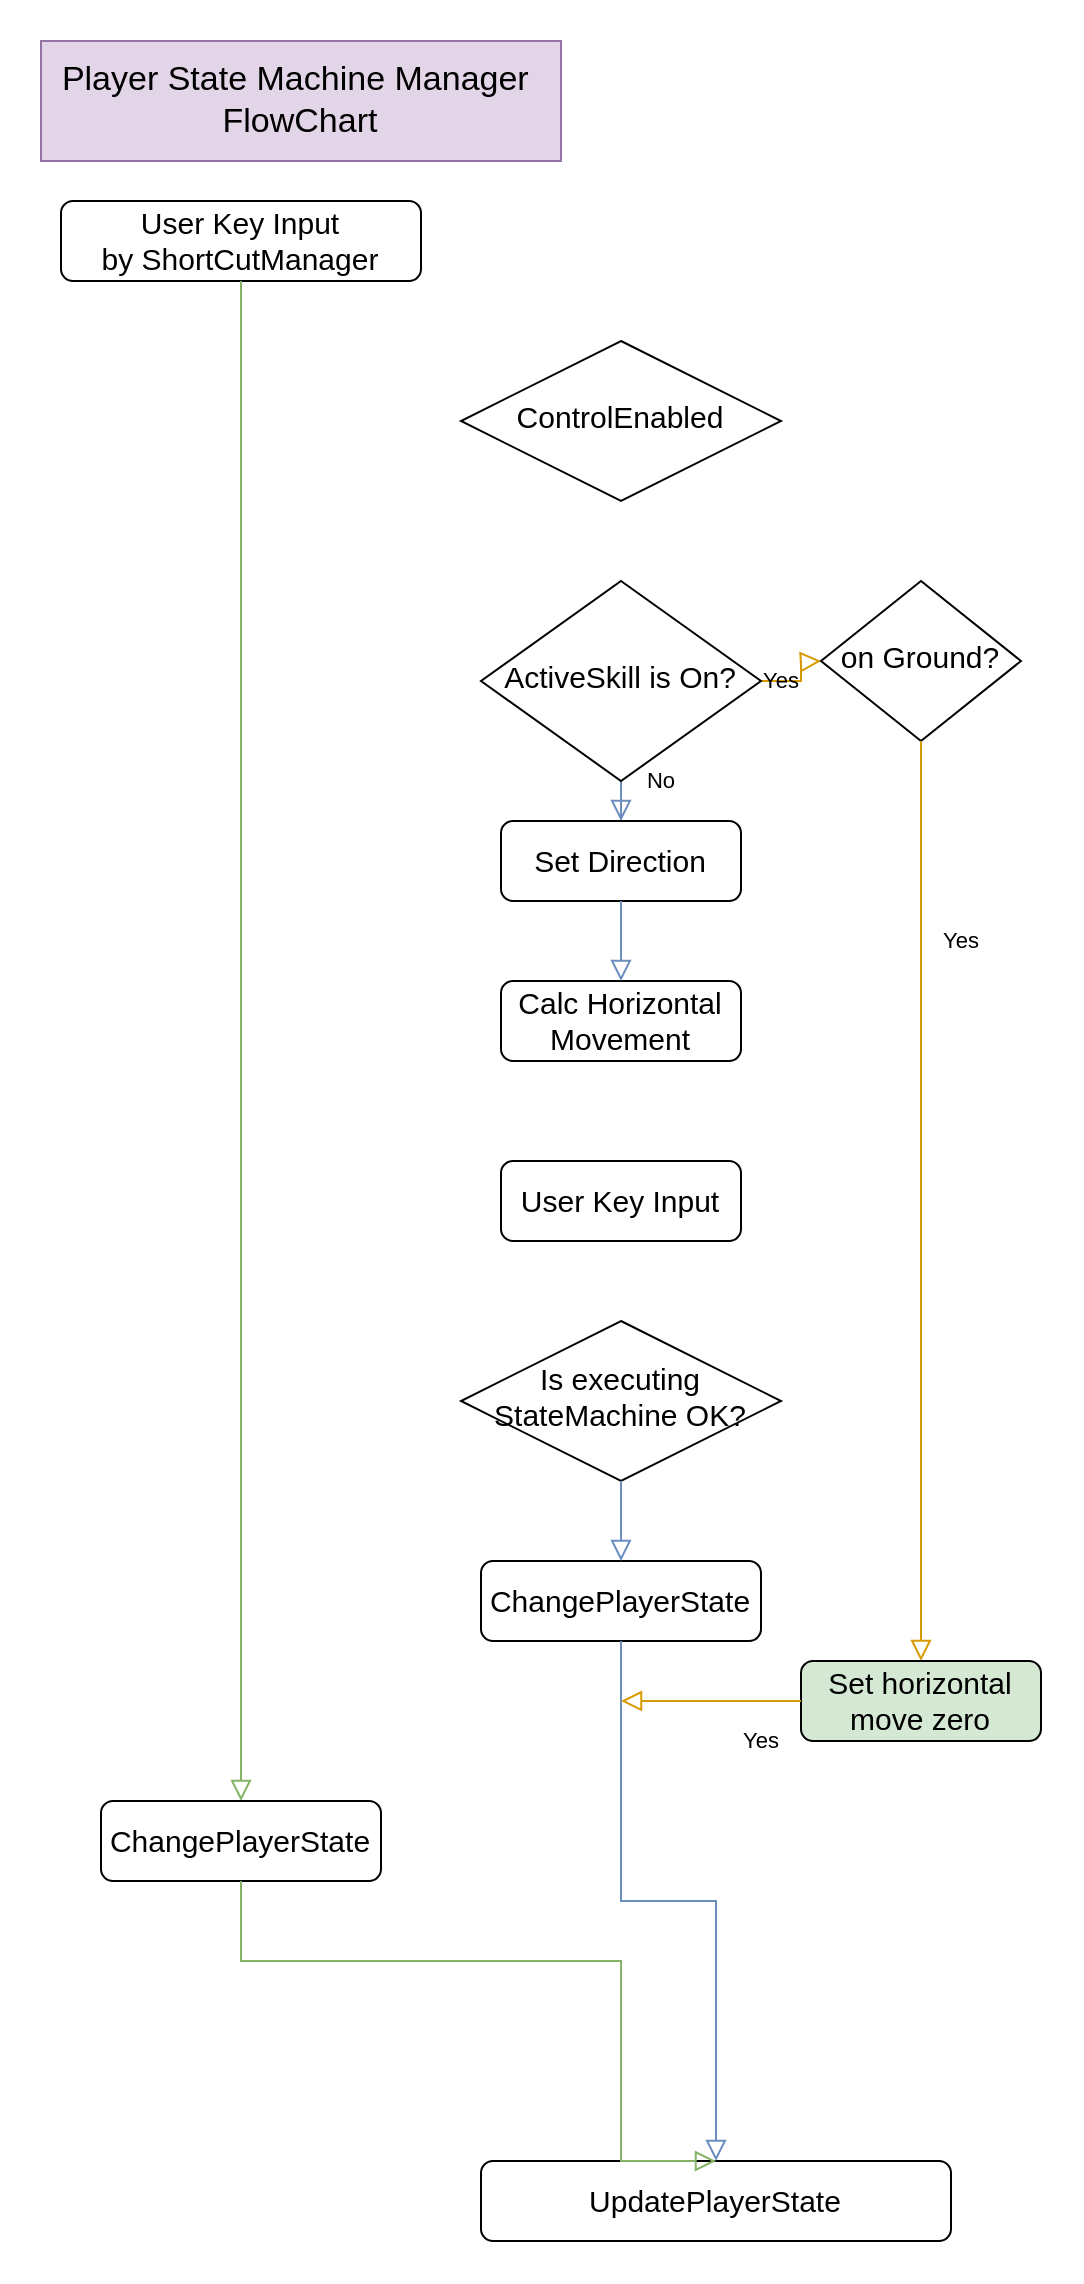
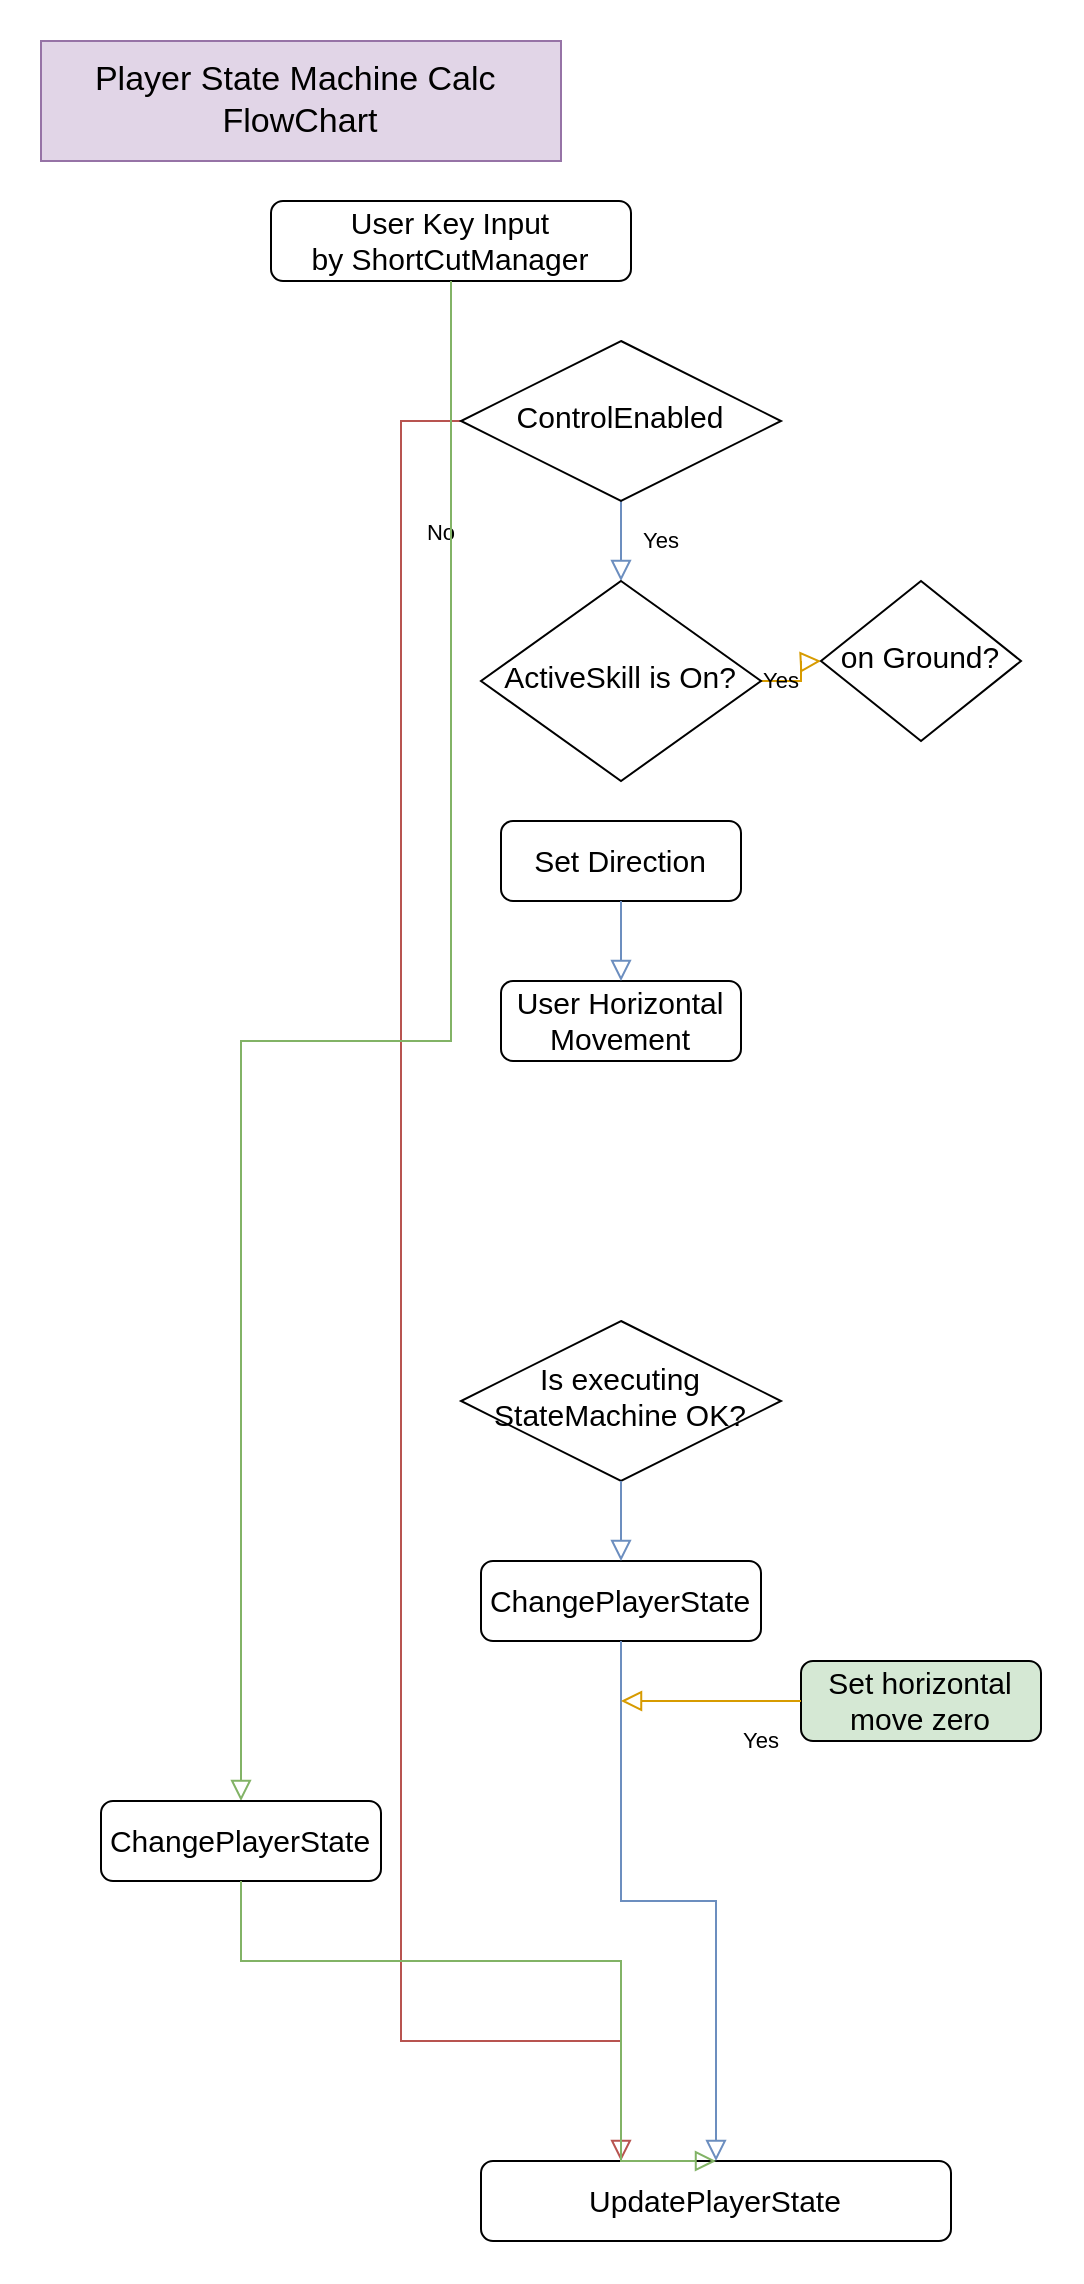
node "Player State Machine Manager FlowChart": label "Player State Machine Manager FlowChart" -> "Player State Machine Calc FlowChart"
node "User Key Inputby ShortCutManager": moved (241, 241) -> (451, 241)
edge "ControlEnabled" -> "ActiveSkill is On?": added, label "Yes"
edge "ActiveSkill is On?" -> "Set Direction": removed, label "No"
node "Calc Horizontal Movement": label "Calc Horizontal Movement" -> "User Horizontal Movement"
edge "on Ground?" -> "Set horizontal move zero": removed, label "Yes"
node "User Key Input": removed
edge "ControlEnabled" -> "UpdatePlayerState": added, label "No"
